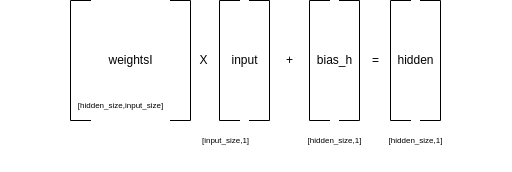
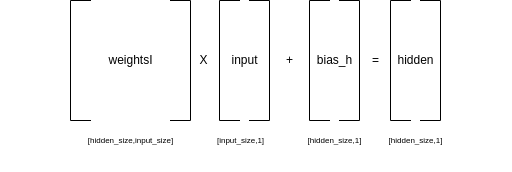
node "[hidden_size,input_size]": moved (121, 106) -> (131, 141)
node "[input_size,1]": moved (226, 141) -> (241, 141)
